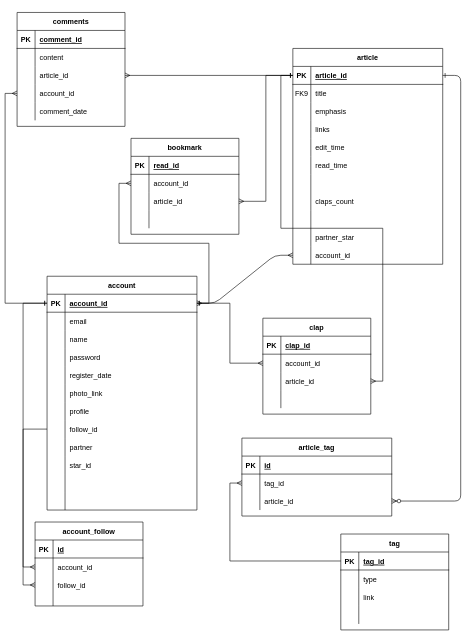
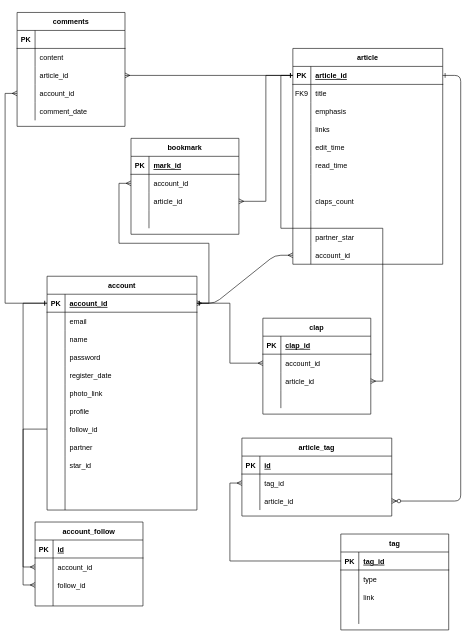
node "comment_id": removed
node "read_id": label "read_id" -> "mark_id"
